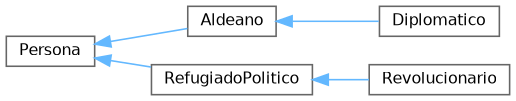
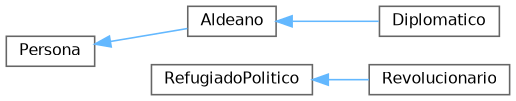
edge "RefugiadoPolitico" -> "Persona": removed
